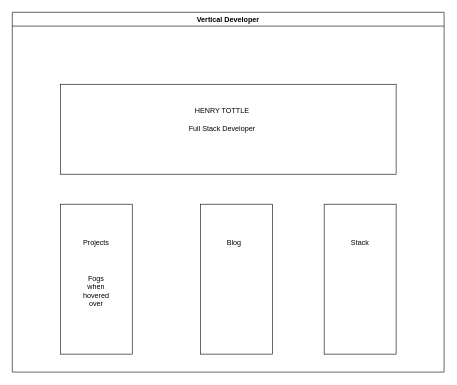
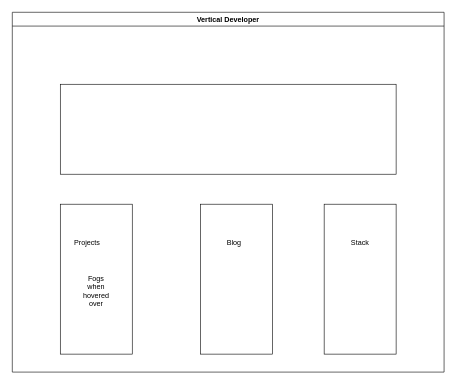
node "HENRY TOTTLE": removed
node "Full Stack Developer": removed
node "Projects": moved (96, 243) -> (87, 243)
